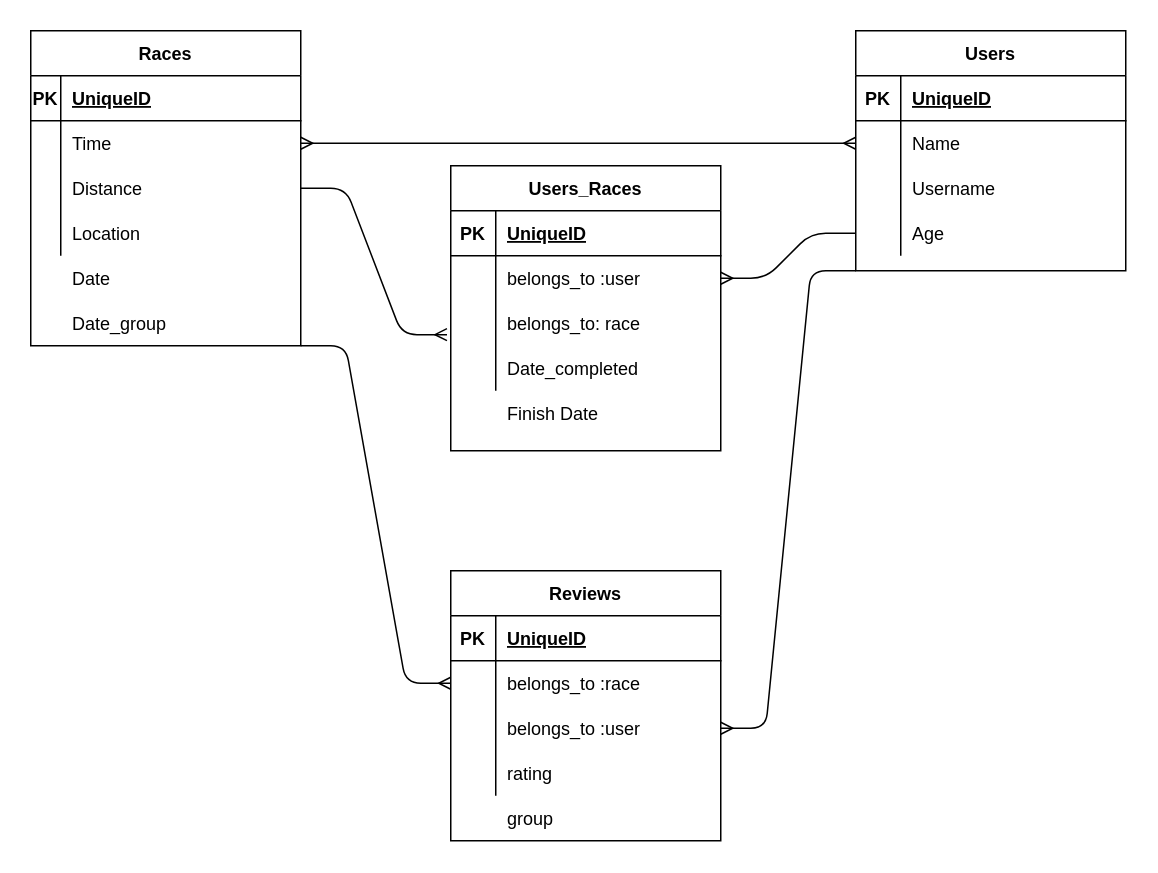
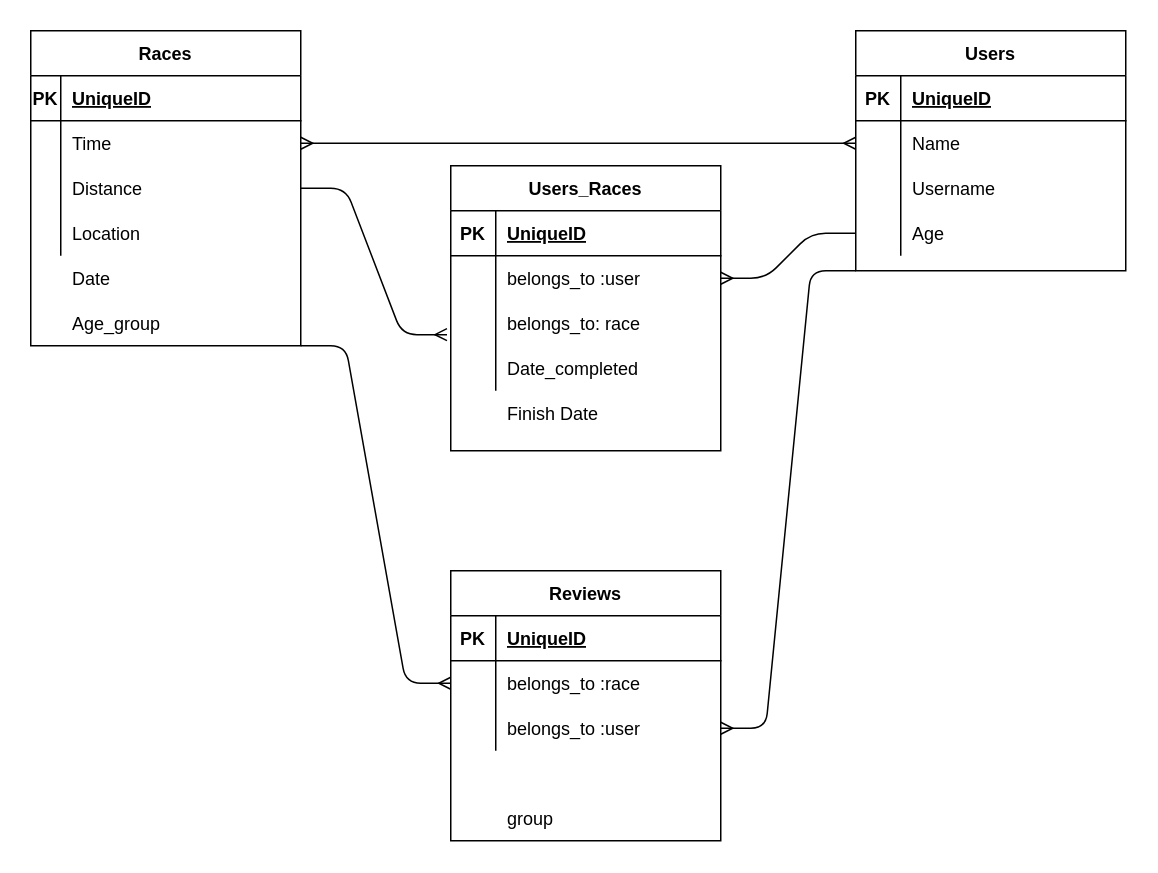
node "Date_group": label "Date_group" -> "Age_group"
node "rating": removed
